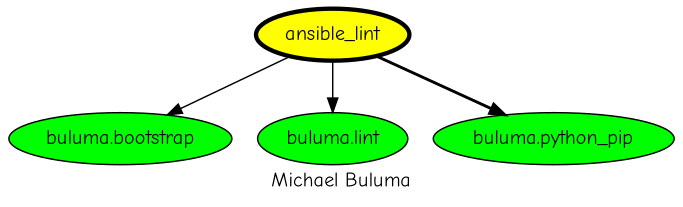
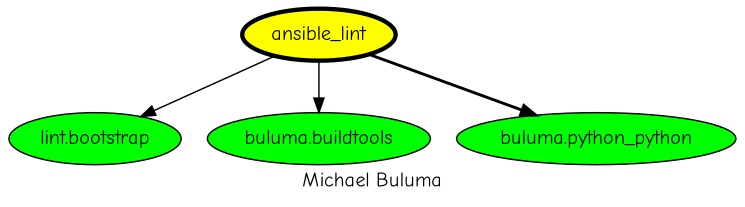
node "buluma.bootstrap": label "buluma.bootstrap" -> "lint.bootstrap"
node "buluma.lint": label "buluma.lint" -> "buluma.buildtools"
node "buluma.python_pip": label "buluma.python_pip" -> "buluma.python_python"
